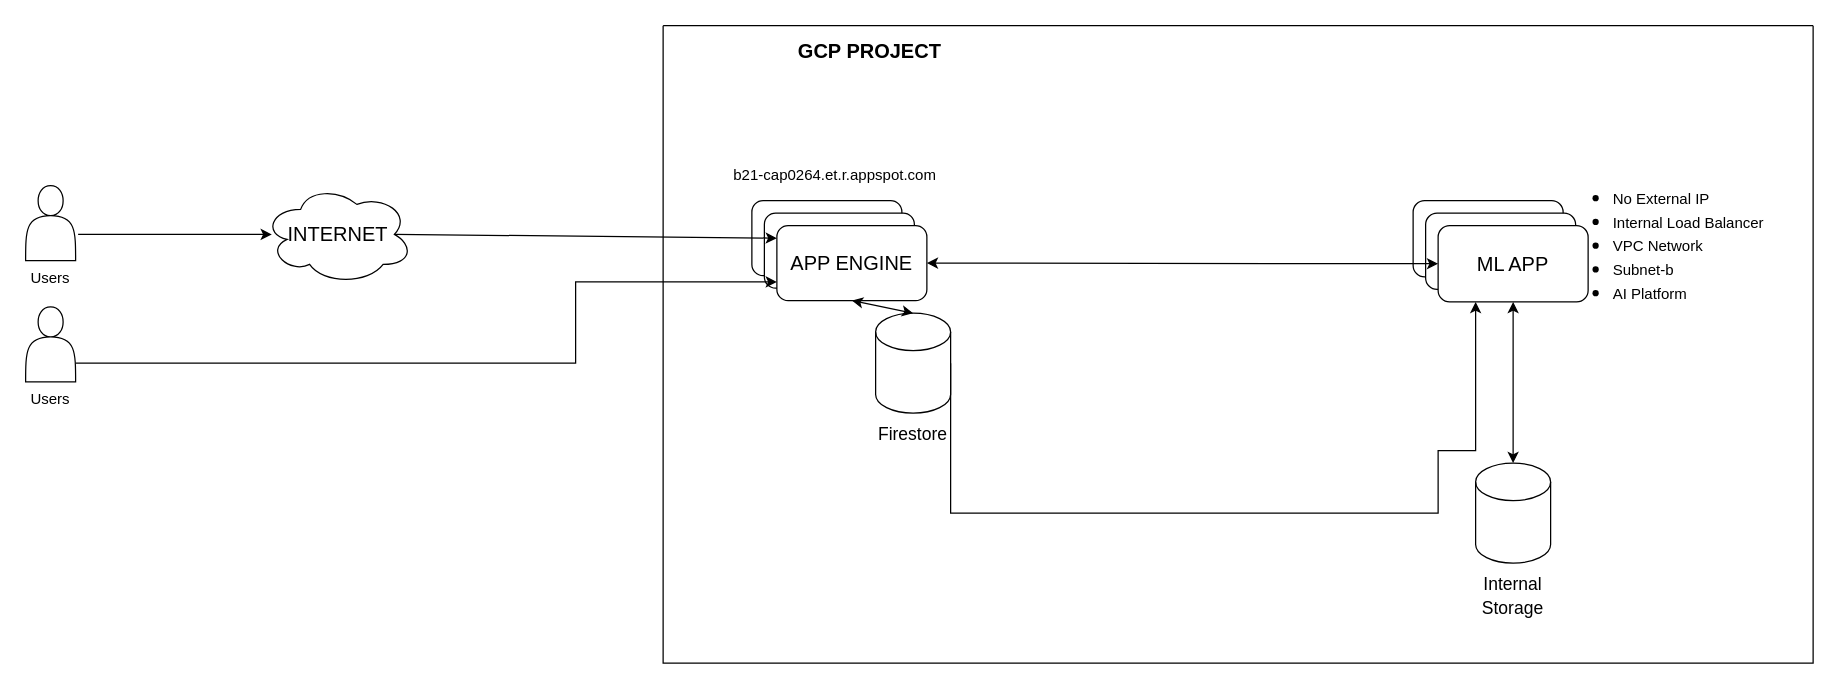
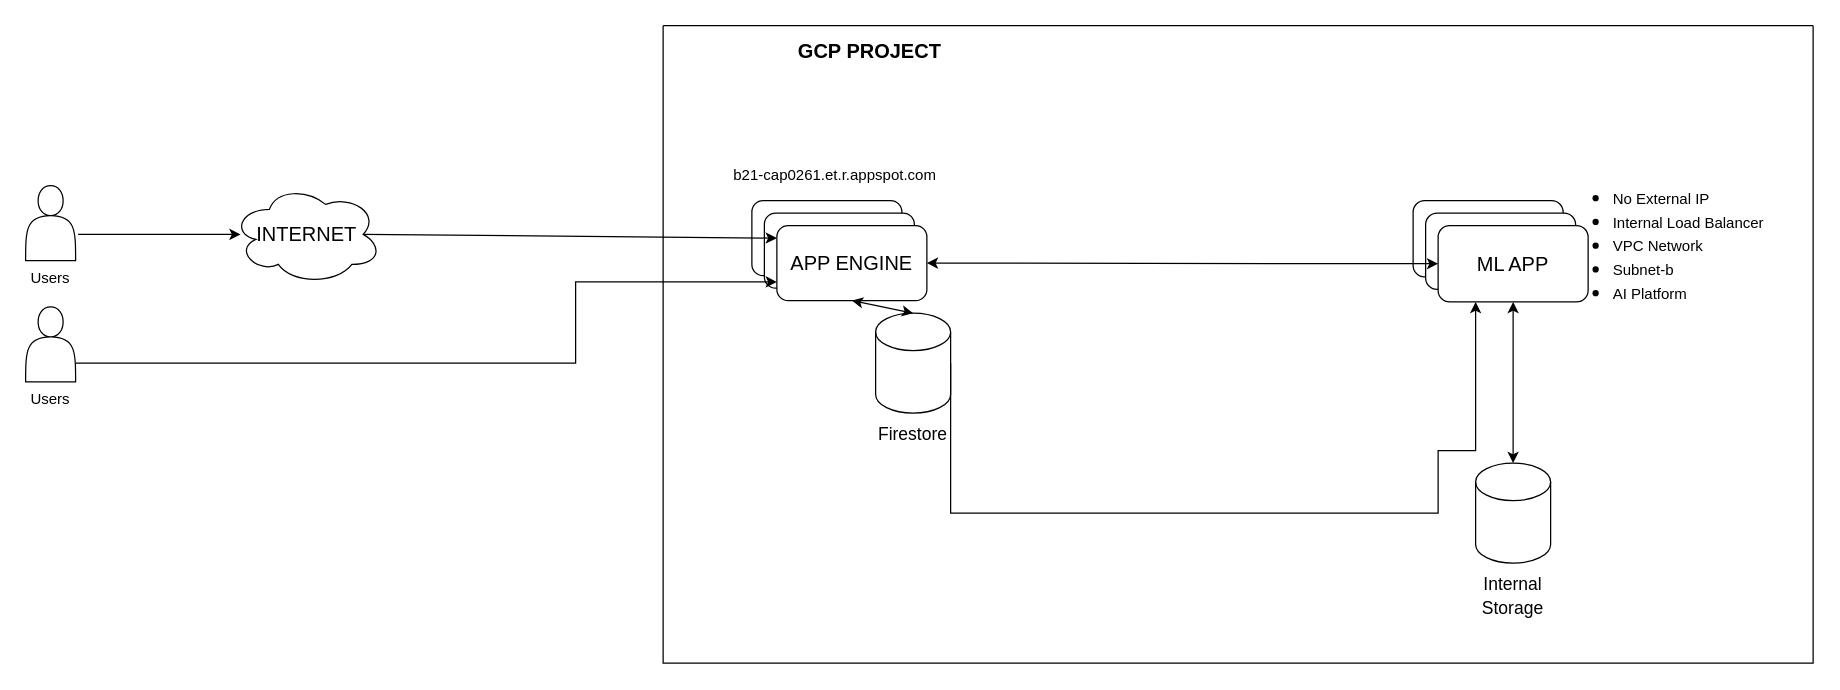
node "b21-cap0264.et.r.appspot.com": label "b21-cap0264.et.r.appspot.com" -> "b21-cap0261.et.r.appspot.com"
node "INTERNET": moved (338, 234) -> (307, 234)
